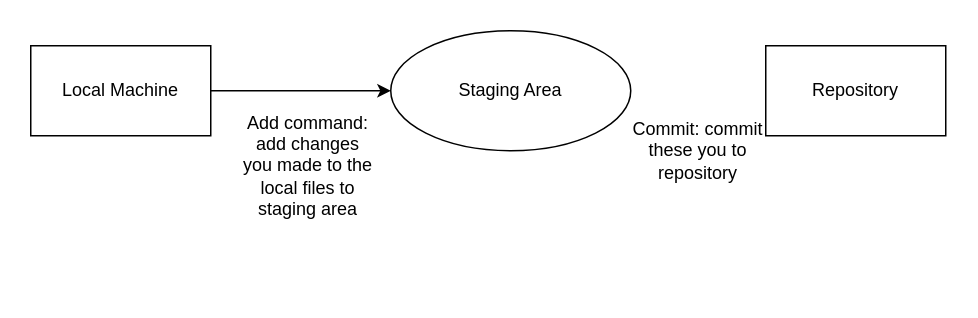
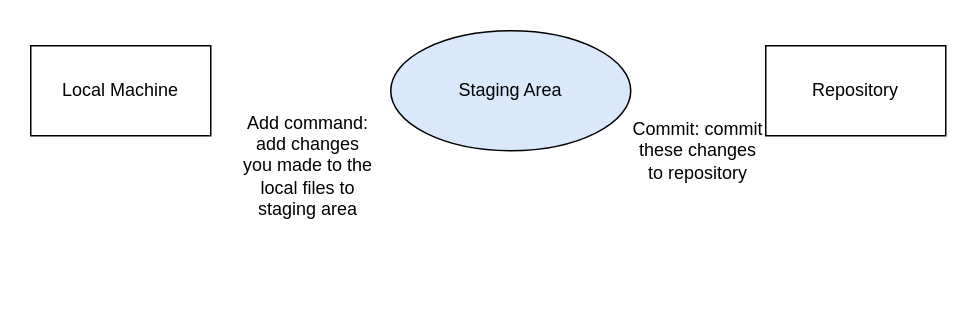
edge "Local Machine" -> "Staging Area": removed
node "Staging Area": fillcolor #ffffff -> #dae8fc
node "Commit: commit these you to repository": label "Commit: commit these you to repository" -> "Commit: commit these changes to repository"
